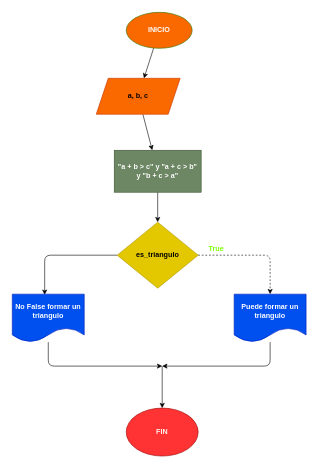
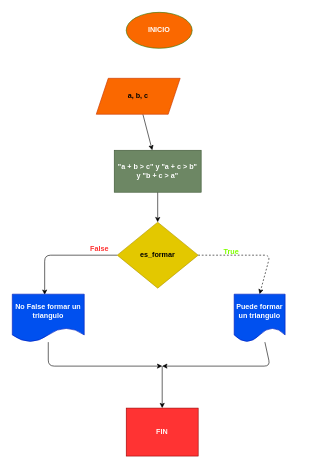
edge "INICIO" -> "a, b, c": removed
node "False": added
node "True": moved (216, 249) -> (231, 252)
node "es_triangulo": label "es_triangulo" -> "es_formar"
node "Puede formar un triangulo": size 72x48 -> 51x48
node "FIN": shape ellipse -> rectangle
